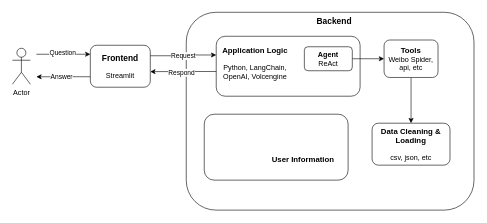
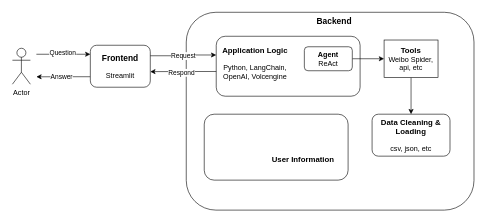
node "Tools Weibo Spider, api, etc": shape rounded rectangle -> rectangle
node "Data Cleaning & Loading csv, json, etc": moved (411, 144) -> (411, 135)
